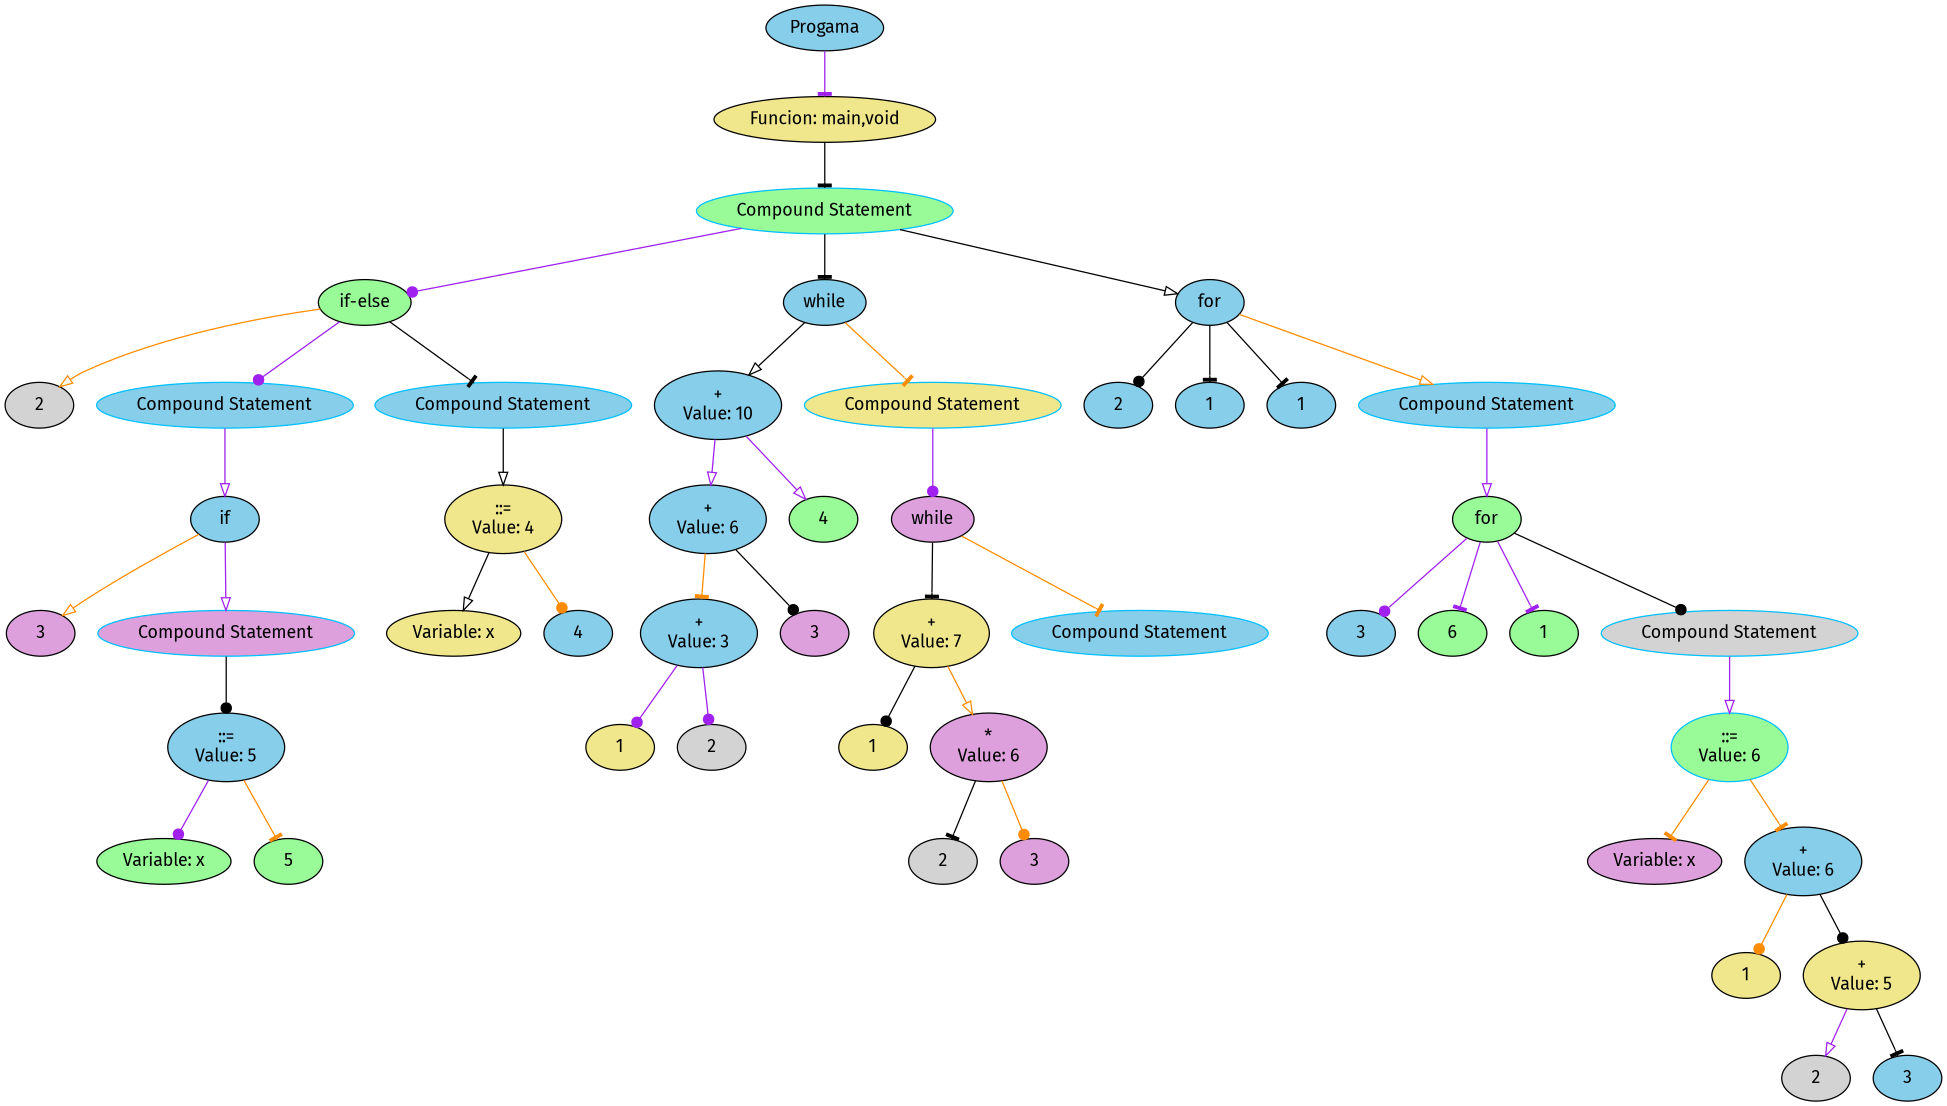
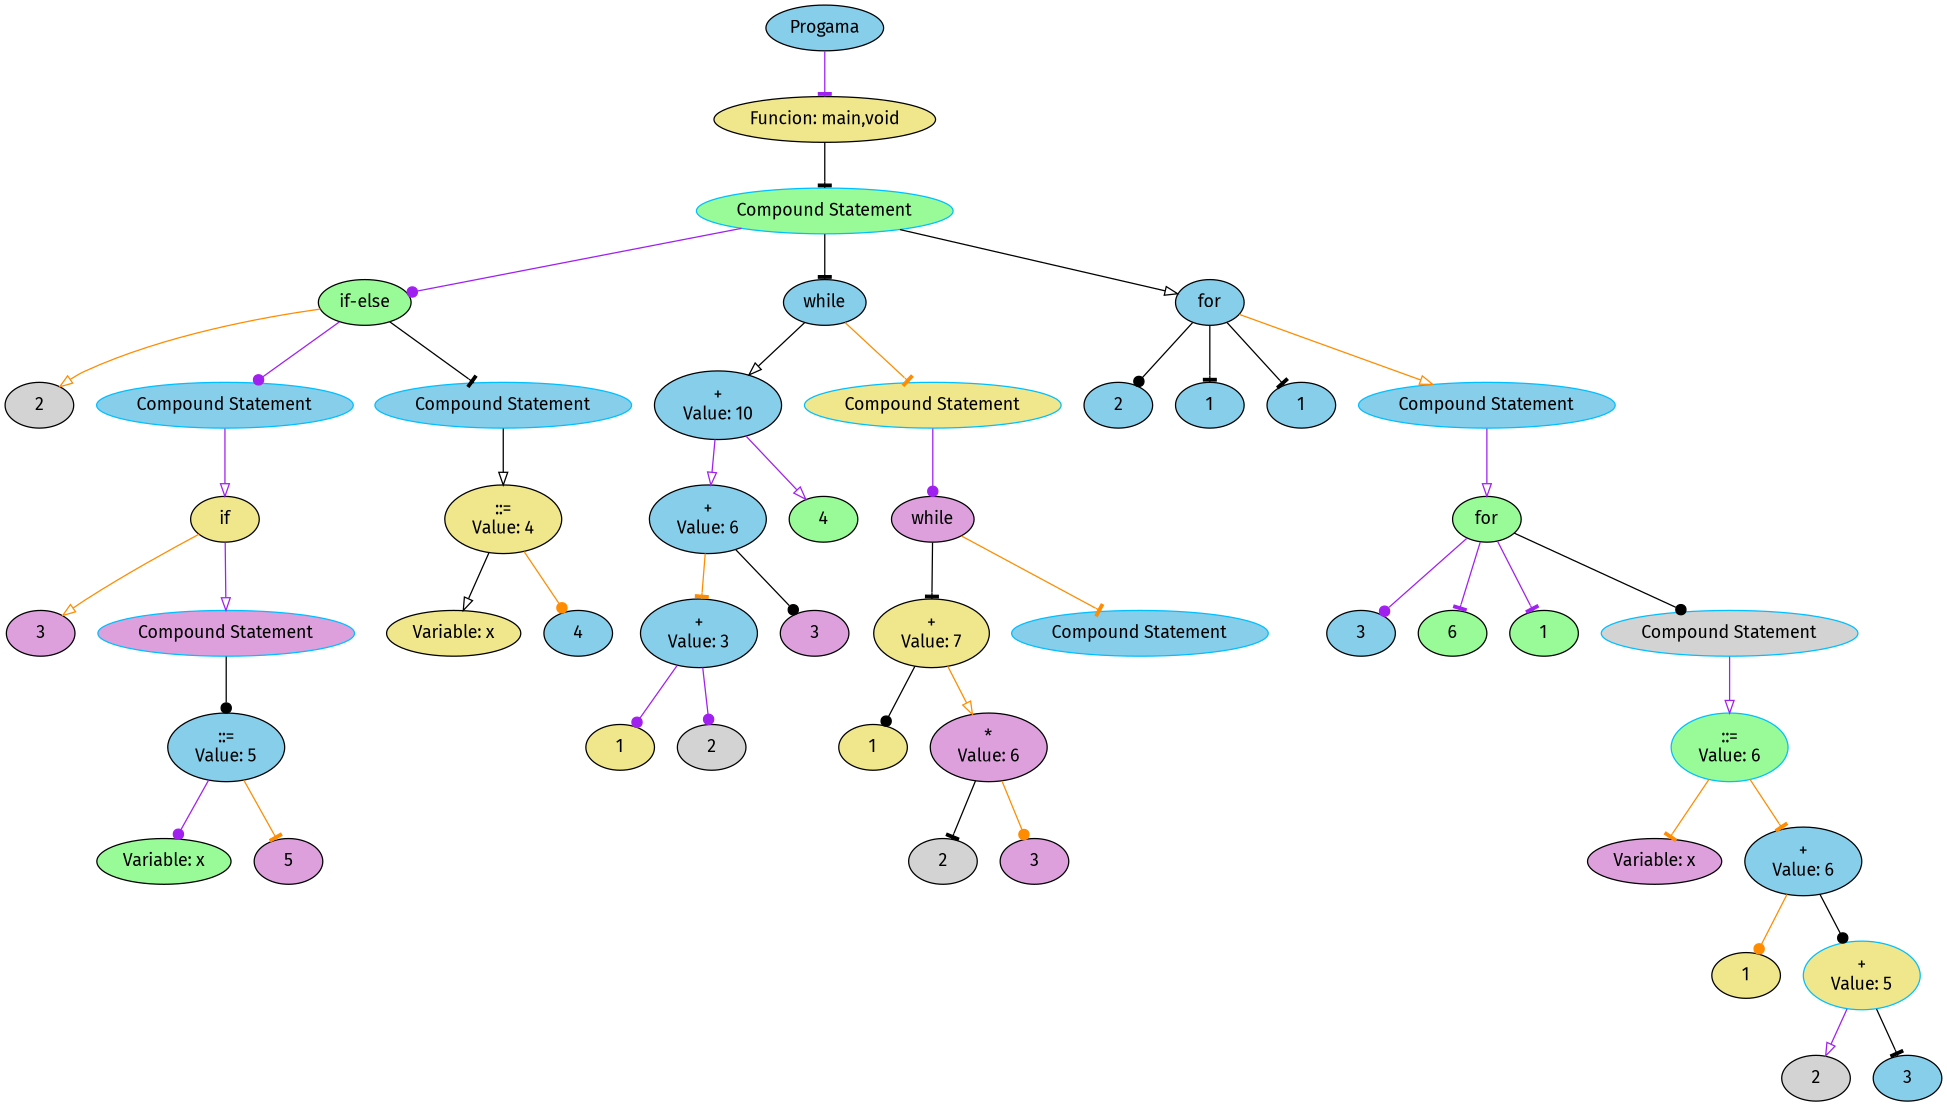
node "if": fillcolor skyblue -> khaki
node "5": fillcolor palegreen -> plum
node "+ Value: 5": color black -> deepskyblue
